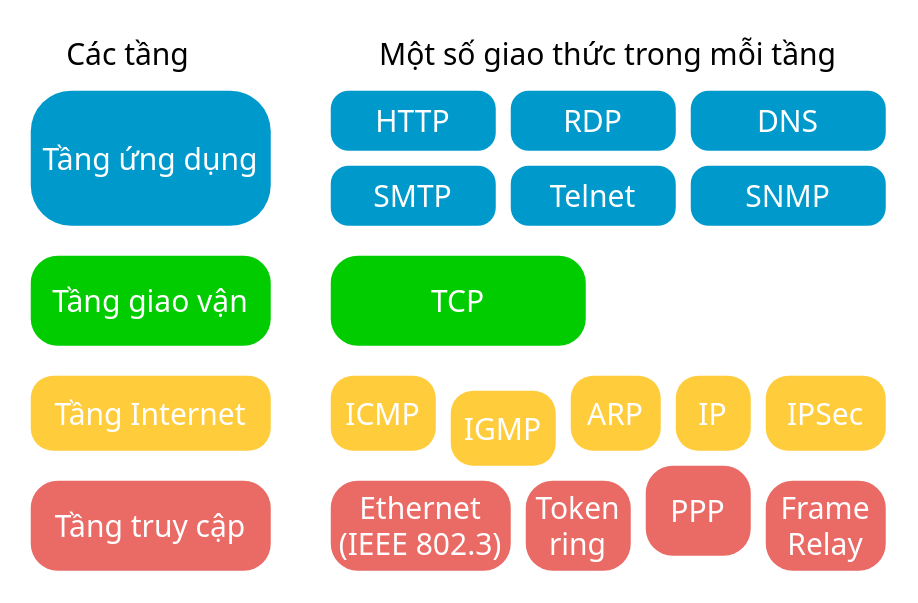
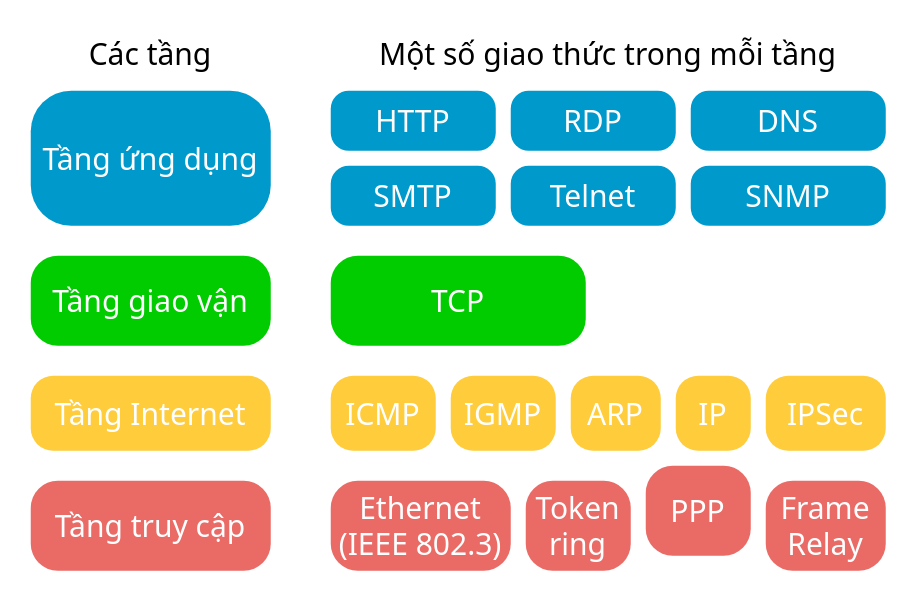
node "Các tầng": moved (128, 53) -> (151, 53)
node "IGMP": moved (503, 428) -> (503, 413)
